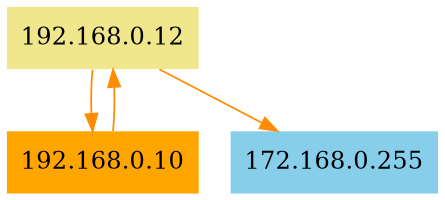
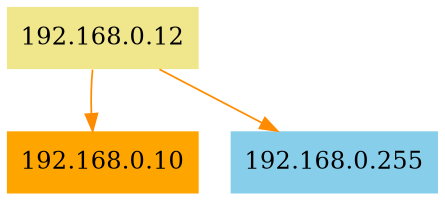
edge "192.168.0.10" -> "192.168.0.12": removed
node "172.168.0.255": label "172.168.0.255" -> "192.168.0.255"
